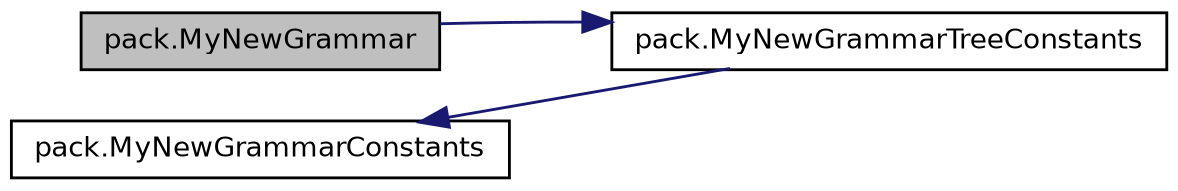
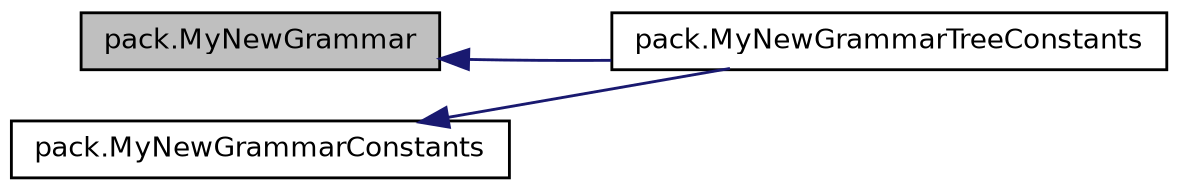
edge "pack.MyNewGrammar" -> "pack.MyNewGrammarTreeConstants": reversed
